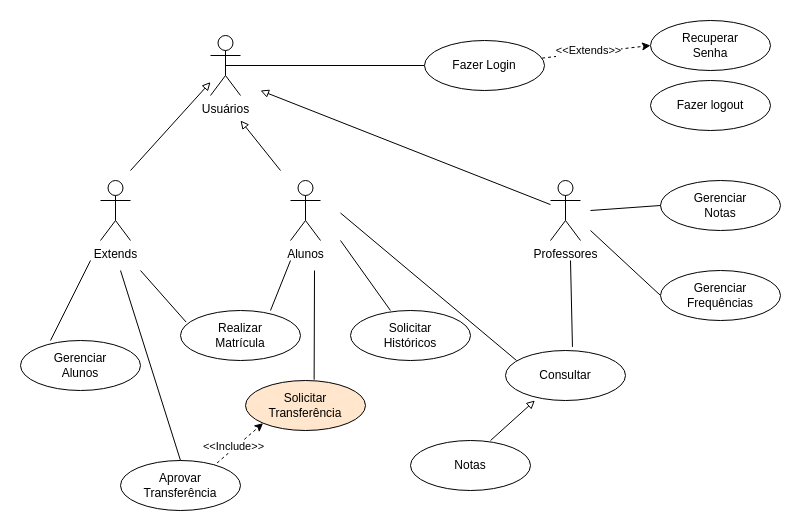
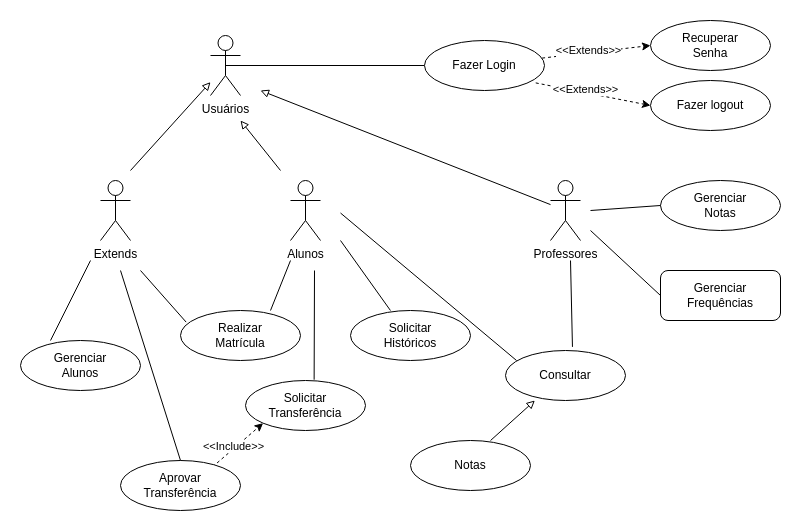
edge "Fazer Login" -> "Fazer logout": added, label "<<Extends>>"
node "Gerenciar Frequências": shape ellipse -> rounded rectangle
node "Solicitar Transferência": fillcolor #ffe6cc -> #ffffff
